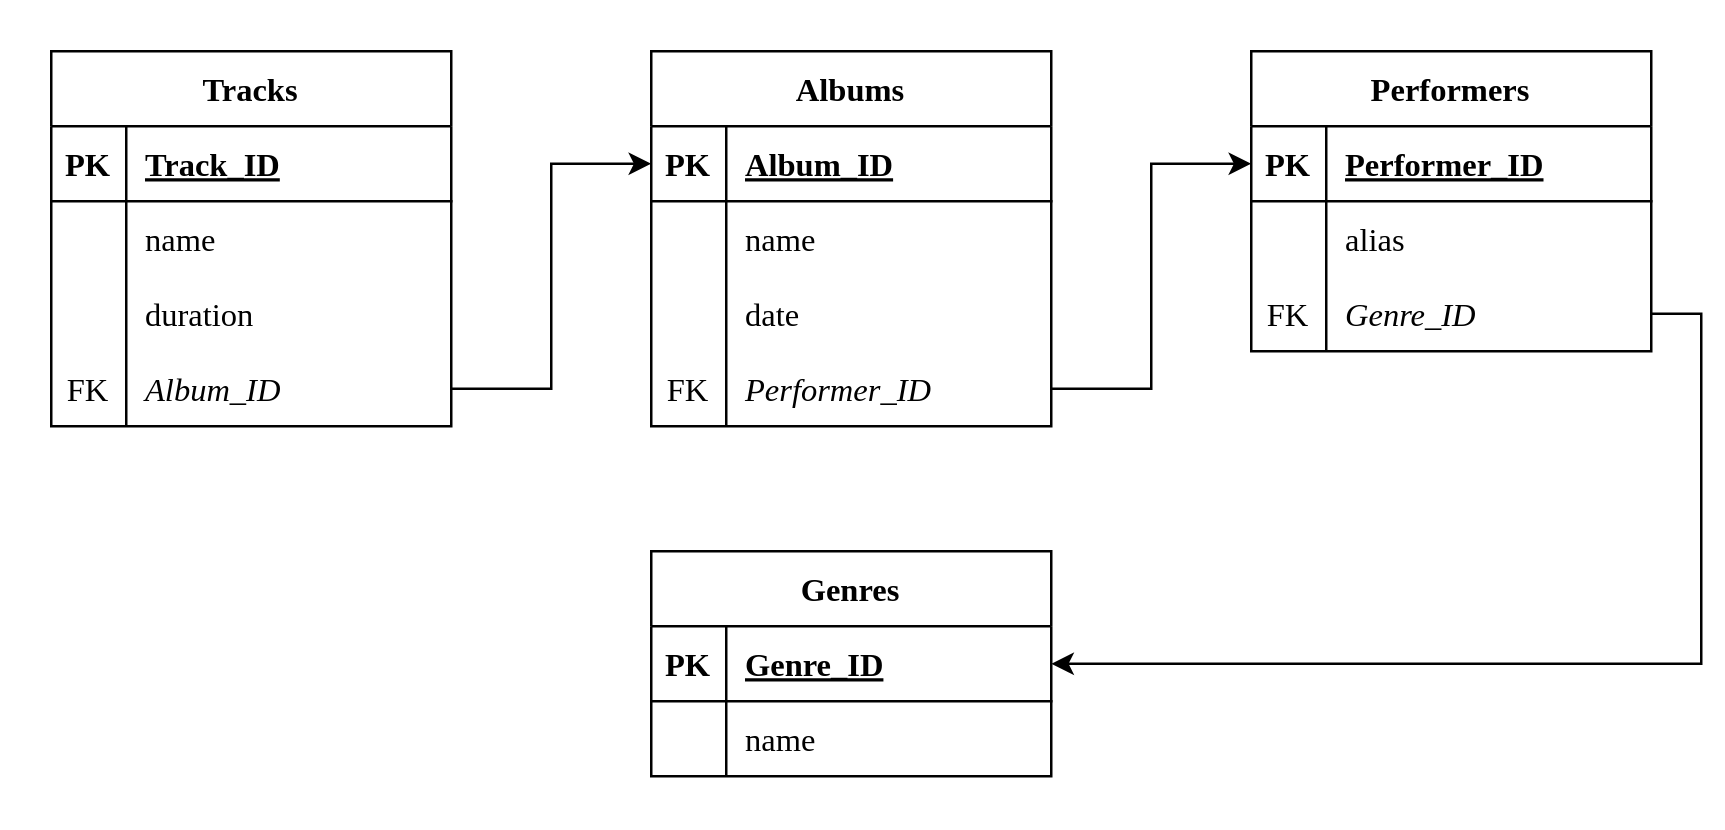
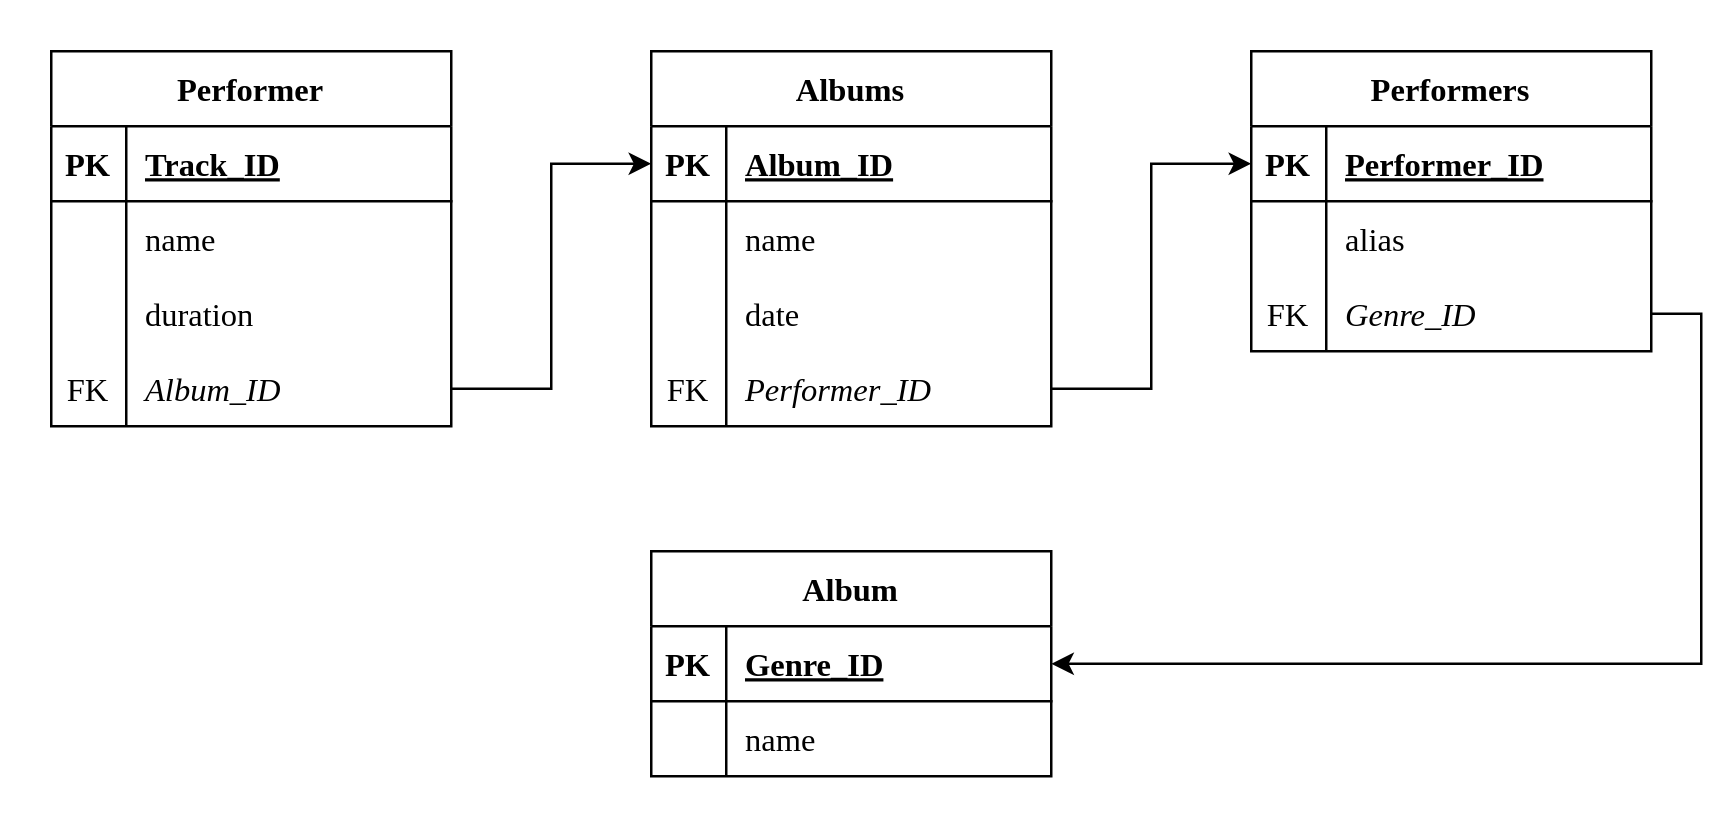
node "Tracks": label "Tracks" -> "Performer"
node "Genres": label "Genres" -> "Album"
